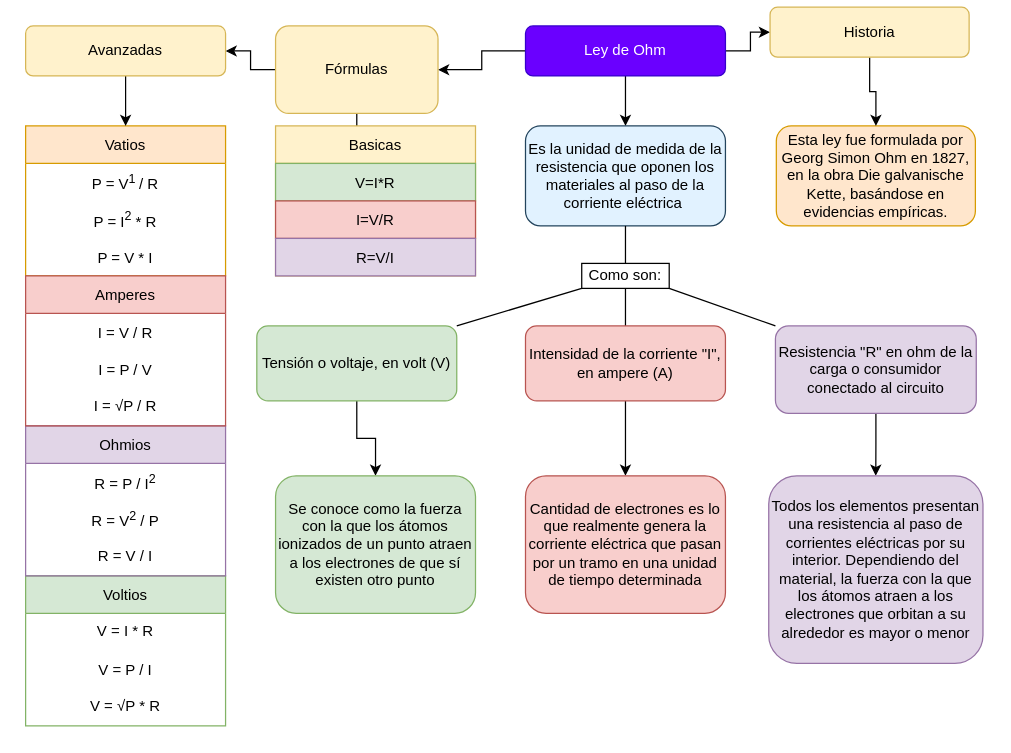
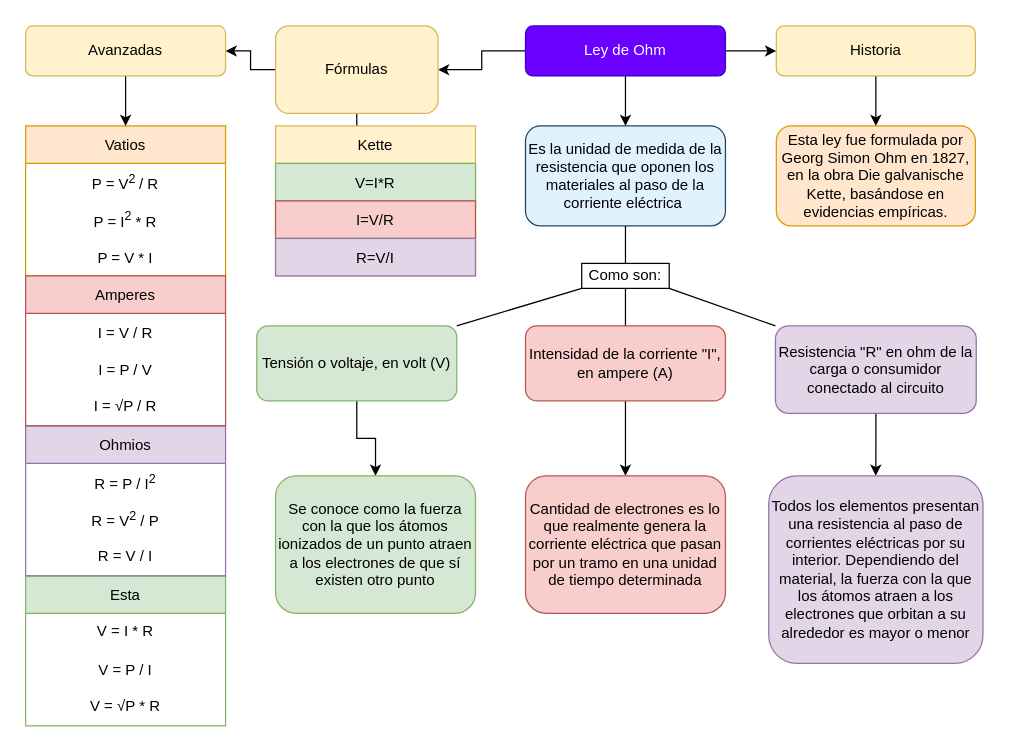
node "Historia": moved (870, 32) -> (876, 51)
node "Basicas": label "Basicas" -> "Kette"
node "P = V1 / R": label "P = V1 / R" -> "P = V2 / R"
node "Voltios": label "Voltios" -> "Esta"
